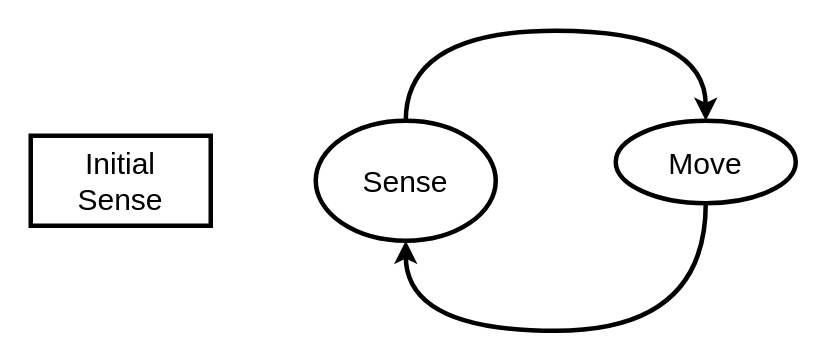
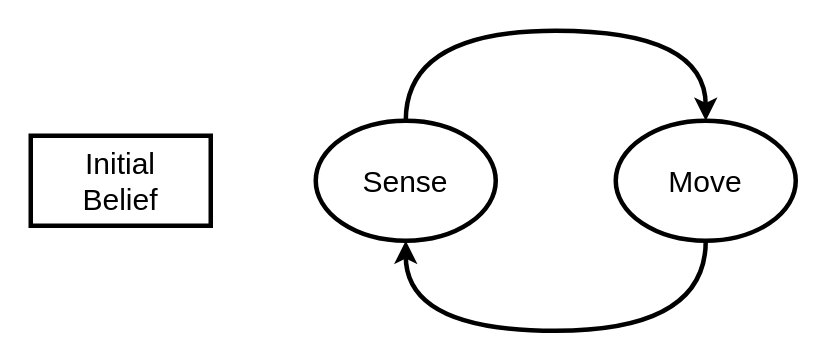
node "Move": size 180x83 -> 180x120
node "Initial Sense": label "Initial Sense" -> "Initial Belief"
